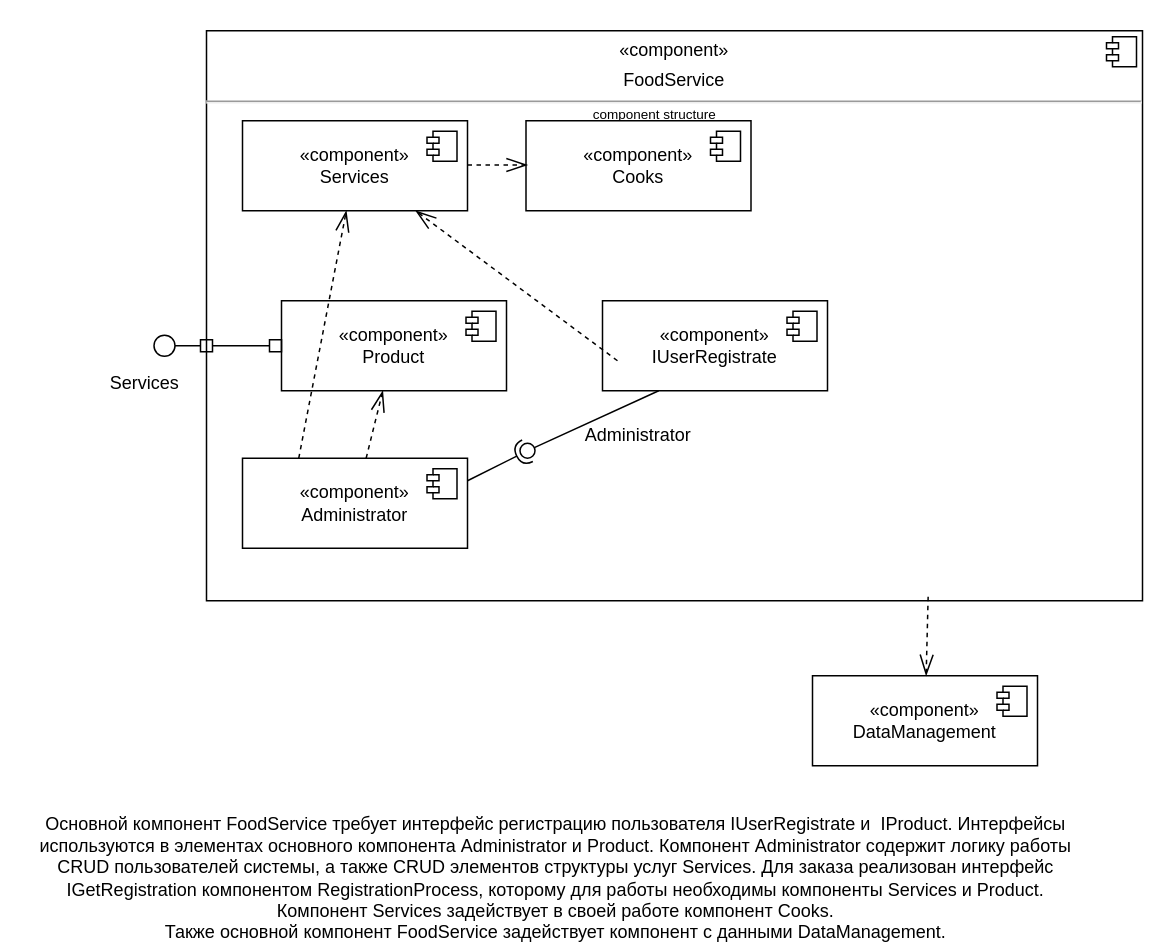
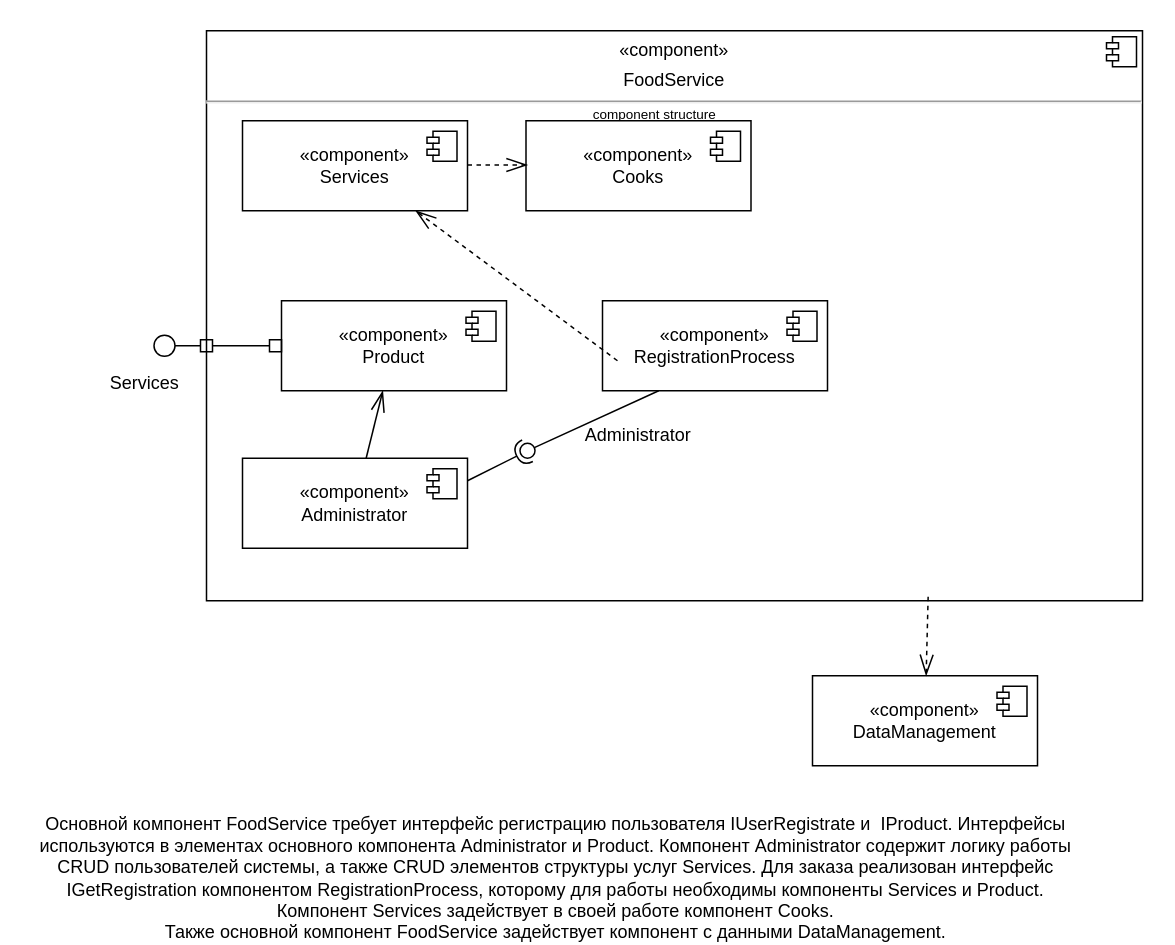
edge "«component» Administrator" -> "«component» Services": removed
node "«component» IUserRegistrate": label "«component» IUserRegistrate" -> "«component» RegistrationProcess"
edge "«component» Administrator" -> "«component» Product": style dashed -> solid
